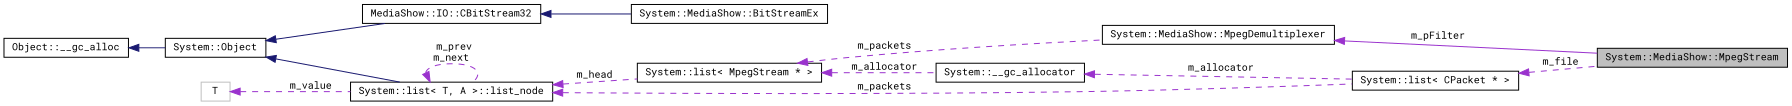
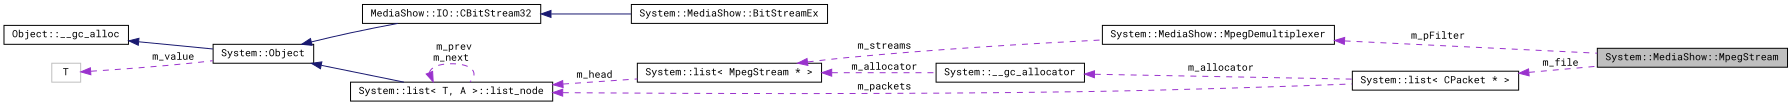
edge "System::MediaShow::MpegDemultiplexer" -> "System::list< MpegStream * >": label " m_packets" -> " m_streams"
edge "System::MediaShow::MpegStream" -> "System::MediaShow::MpegDemultiplexer": style solid -> dashed
edge "System::list< T, A >::list_node" -> "T": now "System::Object" -> "T"
